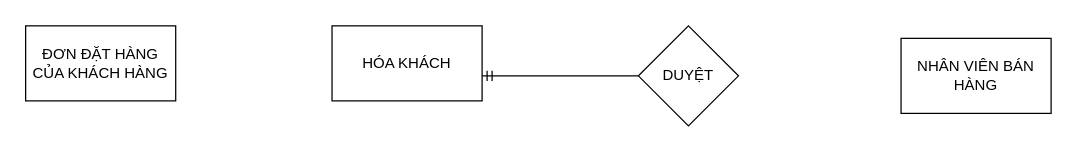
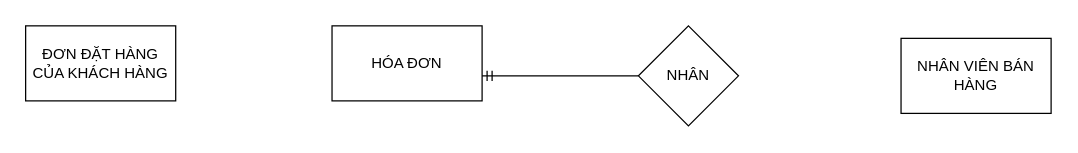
node "HÓA KHÁCH": label "HÓA KHÁCH" -> "HÓA ĐƠN"
node "DUYỆT": label "DUYỆT" -> "NHÂN"
